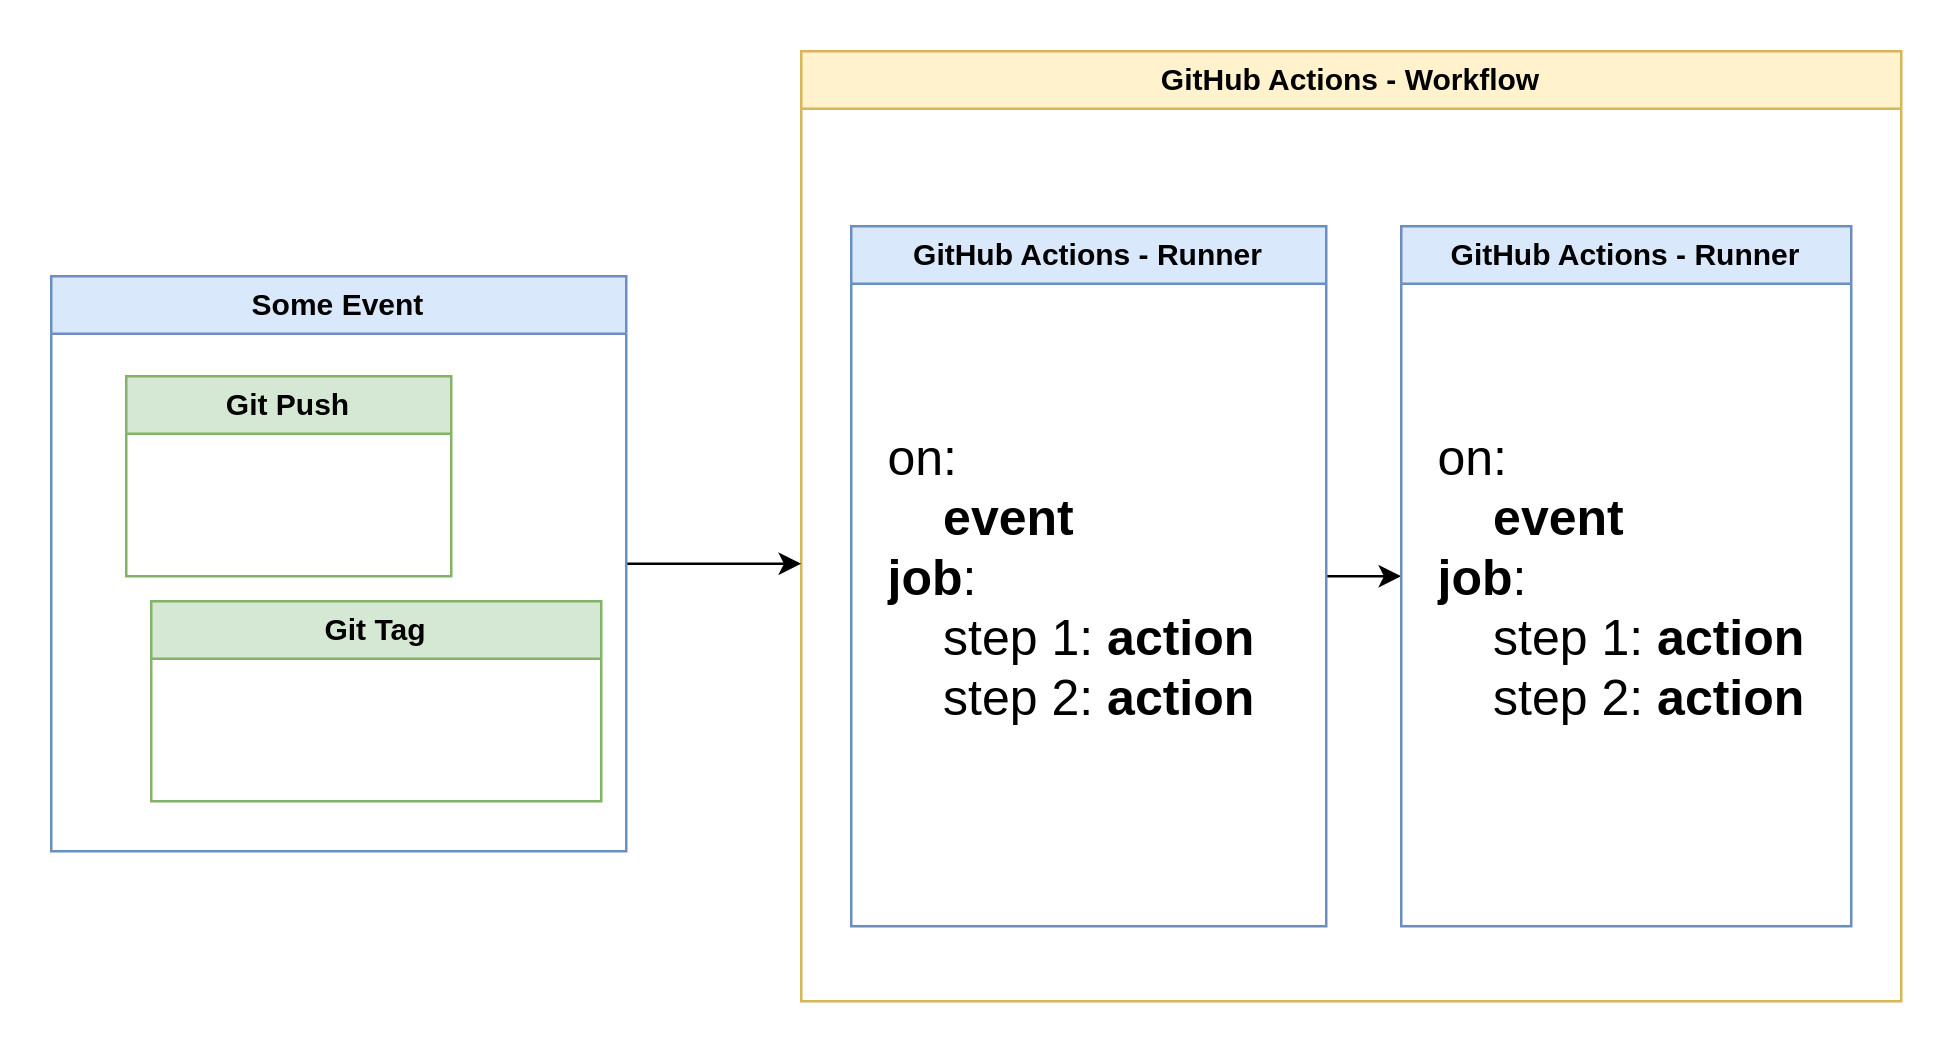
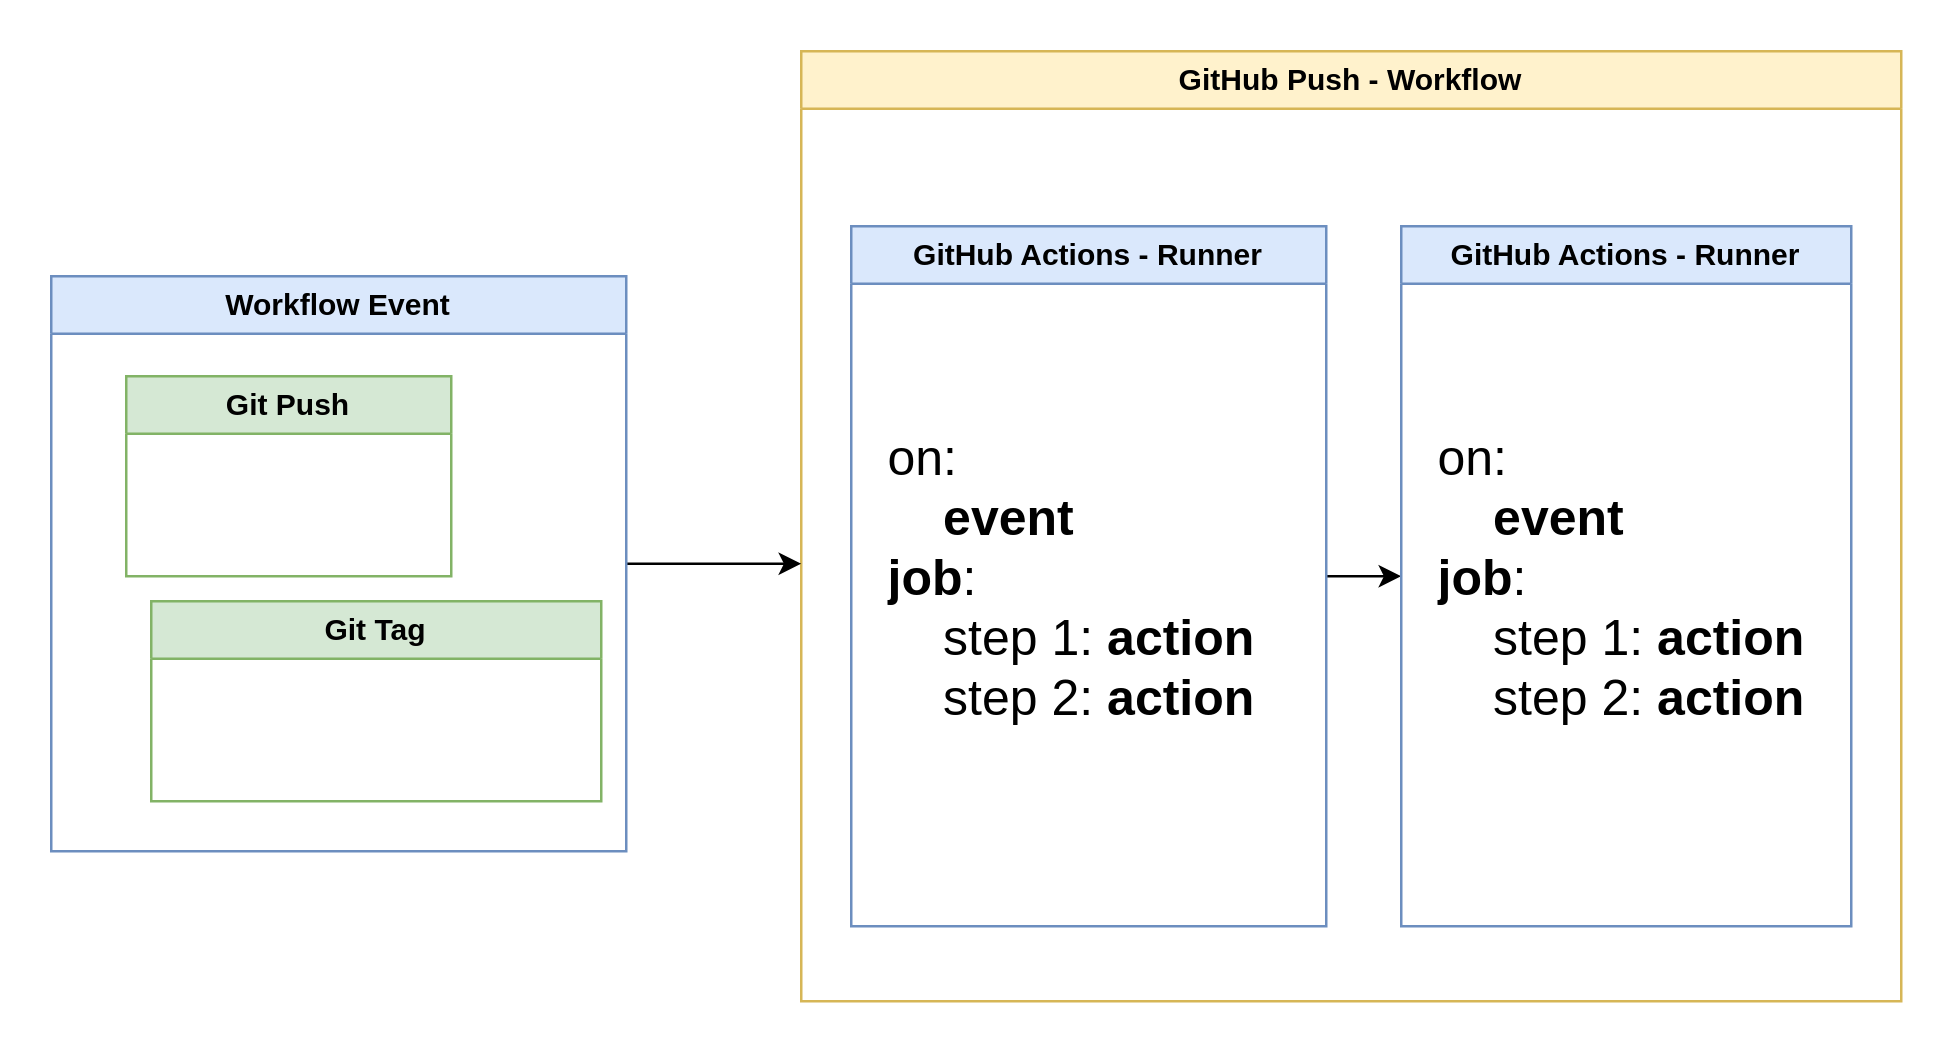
node "GitHub Actions - Workflow": label "GitHub Actions - Workflow" -> "GitHub Push - Workflow"
node "Some Event": label "Some Event" -> "Workflow Event"
